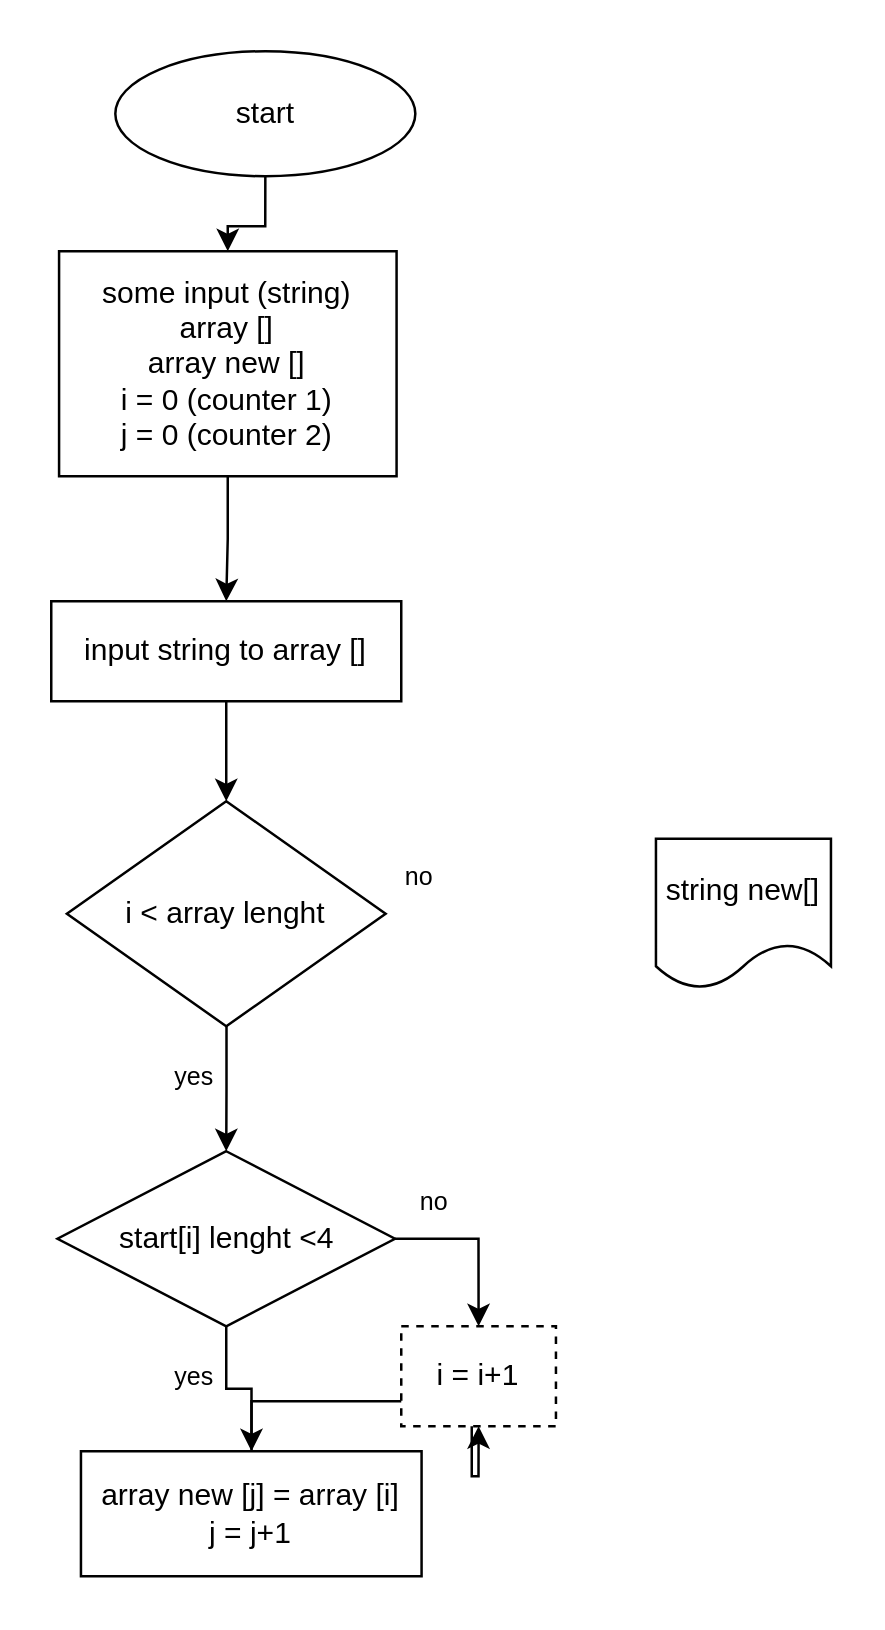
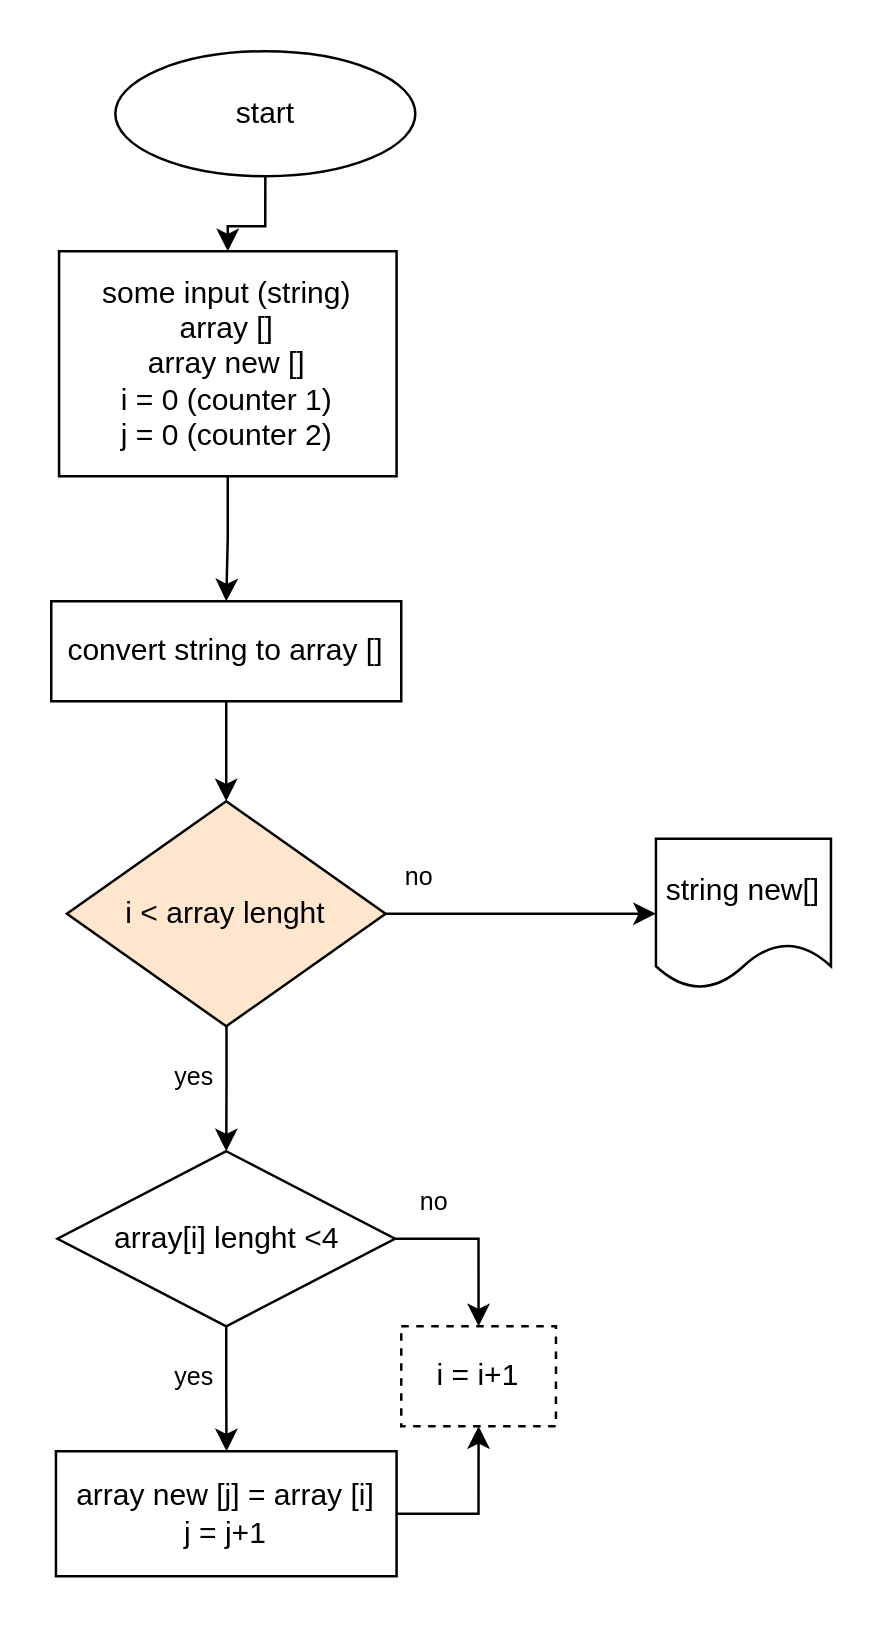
node "input string to array []": label "input string to array []" -> "convert string to array []"
node "i < array lenght": fillcolor #ffffff -> #ffe6cc
edge "i < array lenght" -> "string new[]": added
node "start[i] lenght <4": label "start[i] lenght <4" -> "array[i] lenght <4"
node "array new [j] = array [i] j = j+1": moved (251, 1514) -> (226, 1514)
